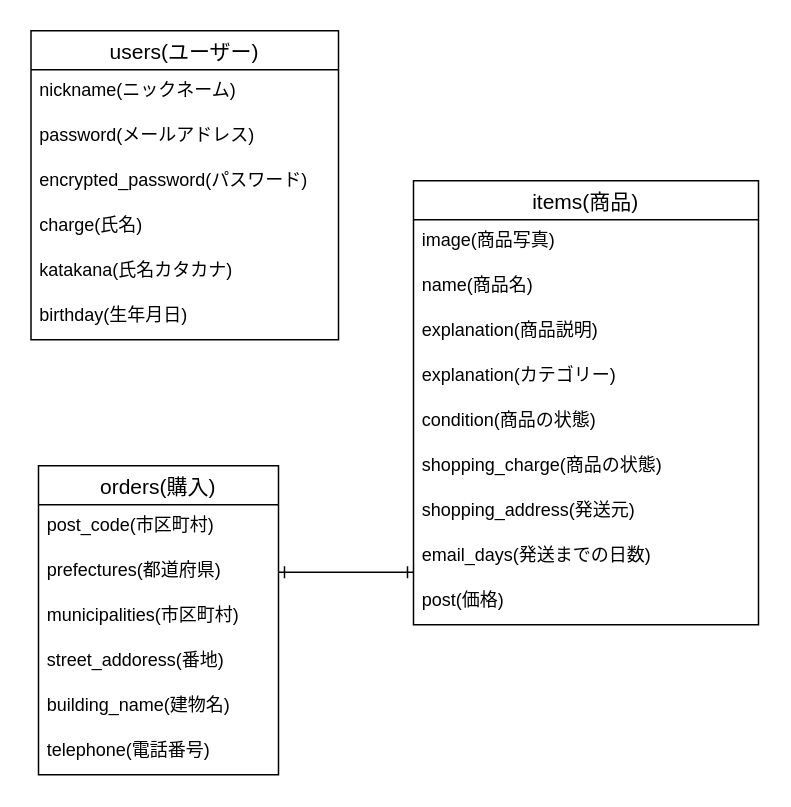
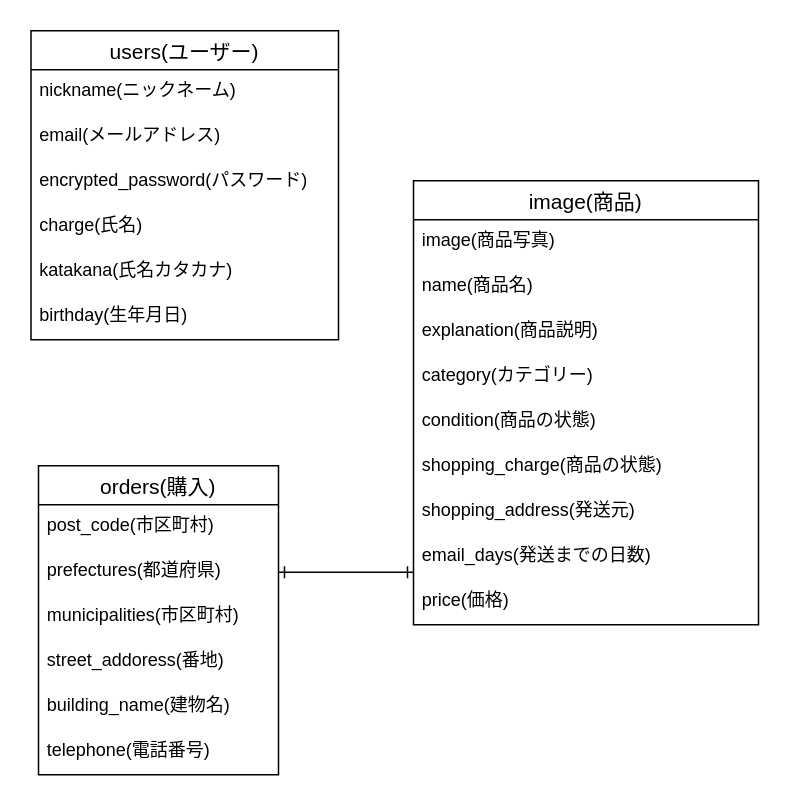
node "password(メールアドレス)": label "password(メールアドレス)" -> "email(メールアドレス)"
node "items(商品)": label "items(商品)" -> "image(商品)"
node "explanation(カテゴリー)": label "explanation(カテゴリー)" -> "category(カテゴリー)"
node "post(価格)": label "post(価格)" -> "price(価格)"
